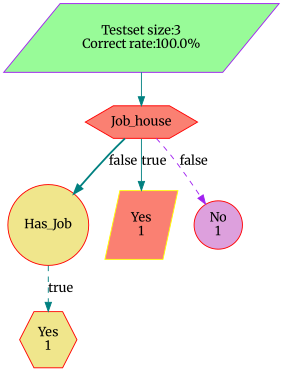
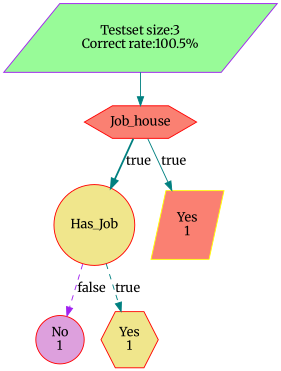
node "Testset size:3 Correct rate:100.0%": label "Testset size:3 Correct rate:100.0%" -> "Testset size:3 Correct rate:100.5%"
edge "Job_house" -> "Has_Job": label "false" -> "true"
edge "Job_house" -> "No 1": now "Has_Job" -> "No 1"
